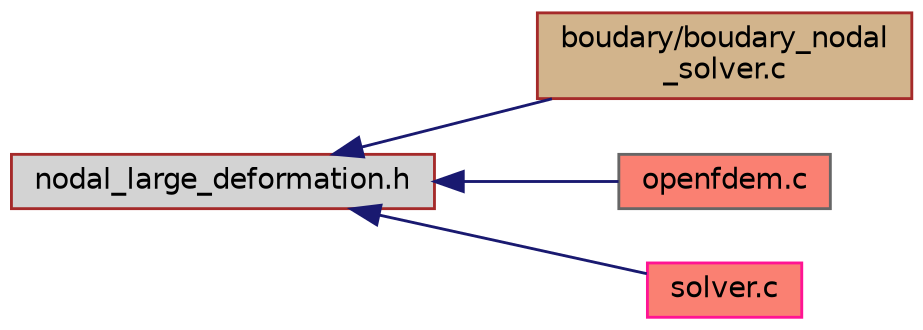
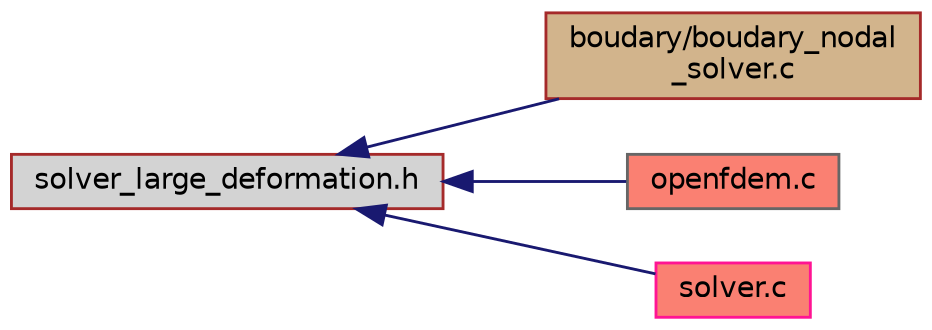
node "nodal_large_deformation.h": label "nodal_large_deformation.h" -> "solver_large_deformation.h"
